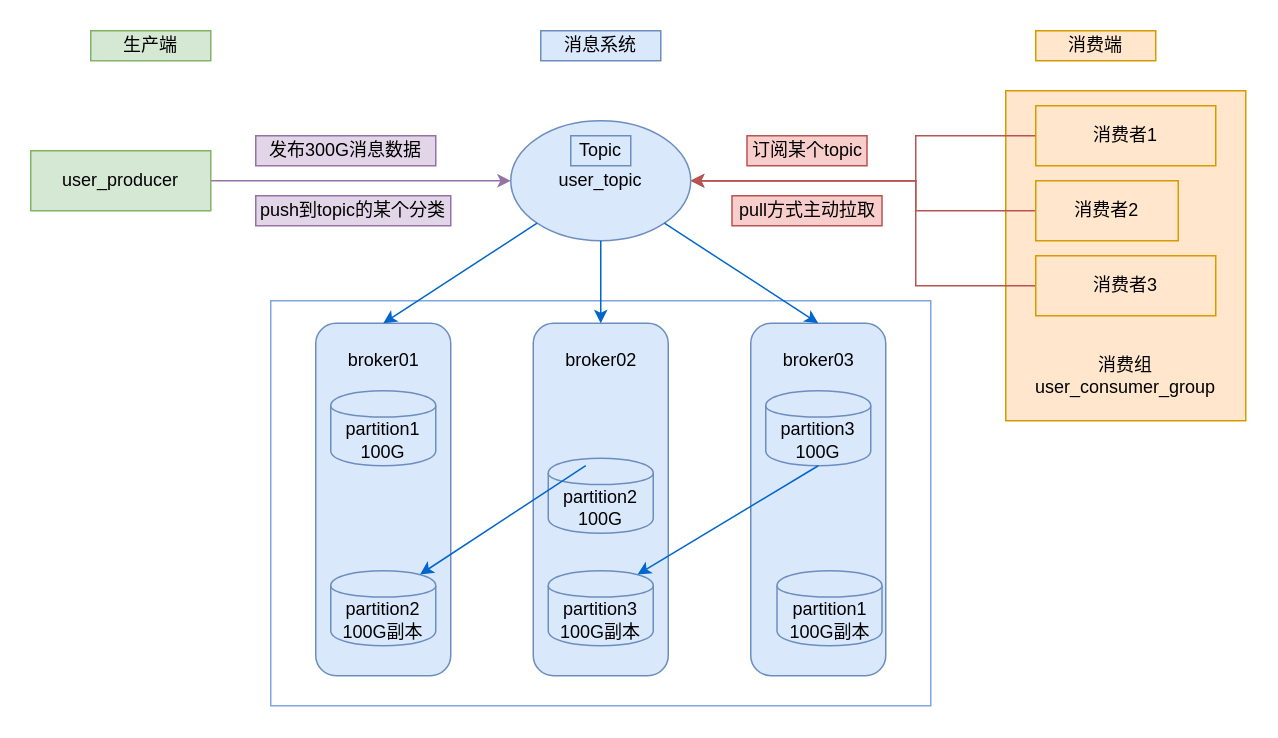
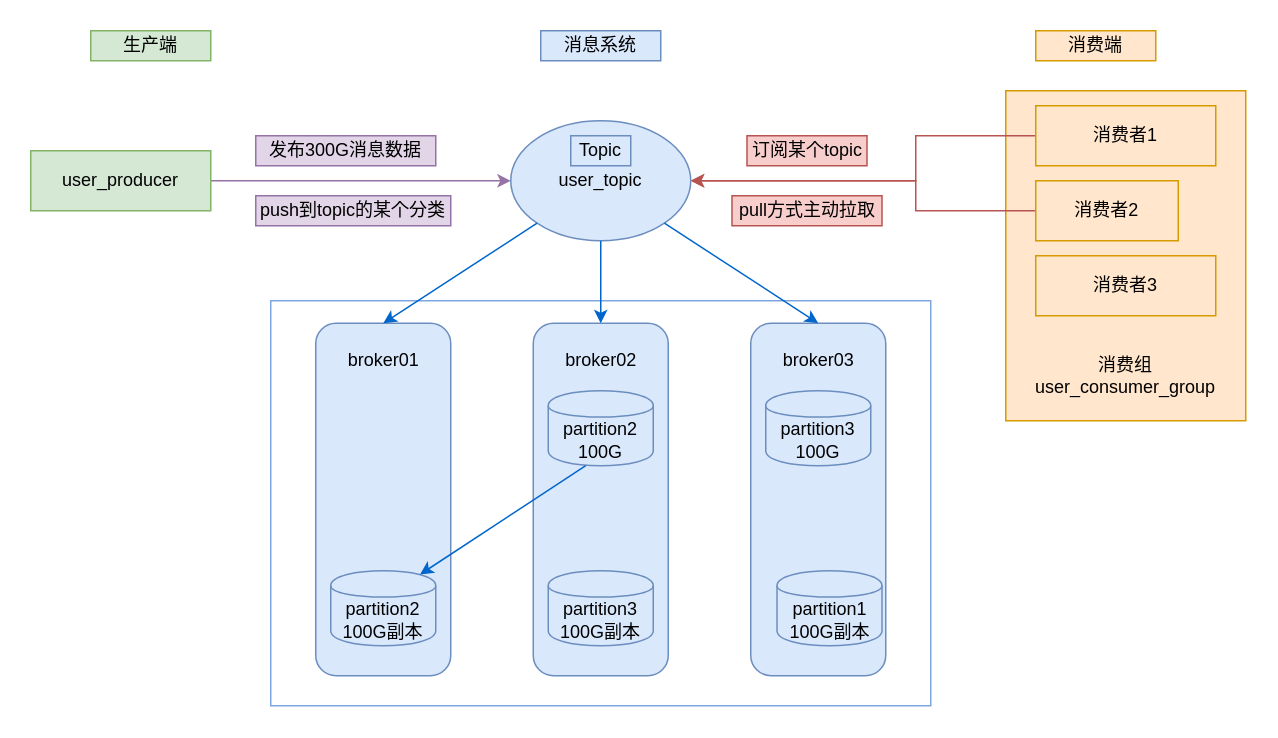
edge "消费者3" -> "user_topic": removed
node "partition1 100G": removed
node "partition2 100G": moved (601, 496) -> (601, 428)
edge "partition3 100G" -> "partition3 100G副本": removed
